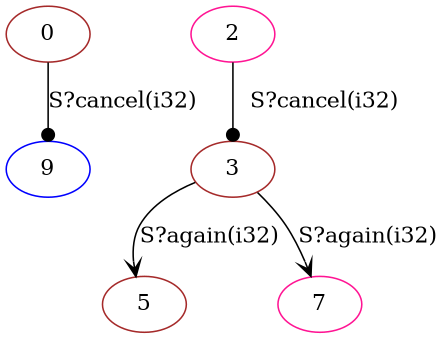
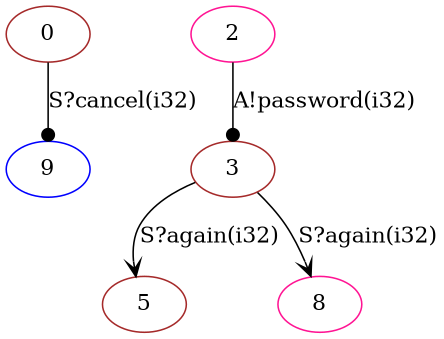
edge "2" -> "3": label "S?cancel(i32)" -> "A!password(i32)"
node "7": label "7" -> "8"
